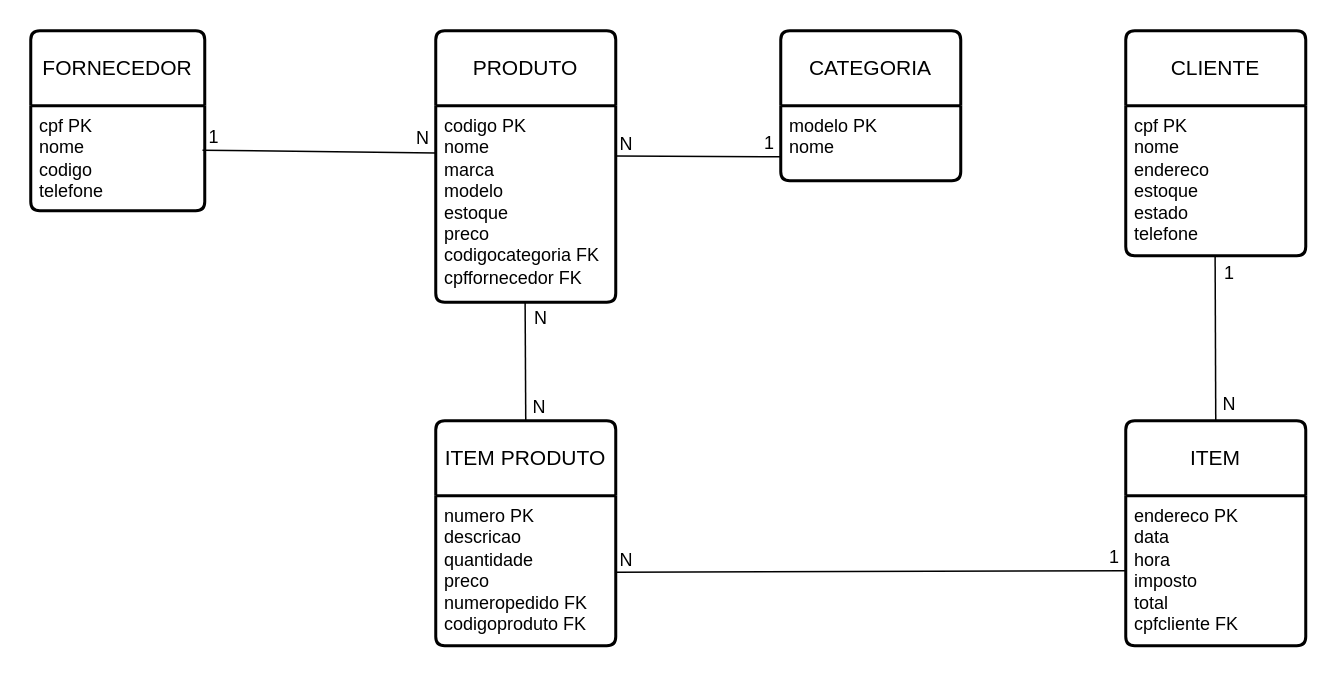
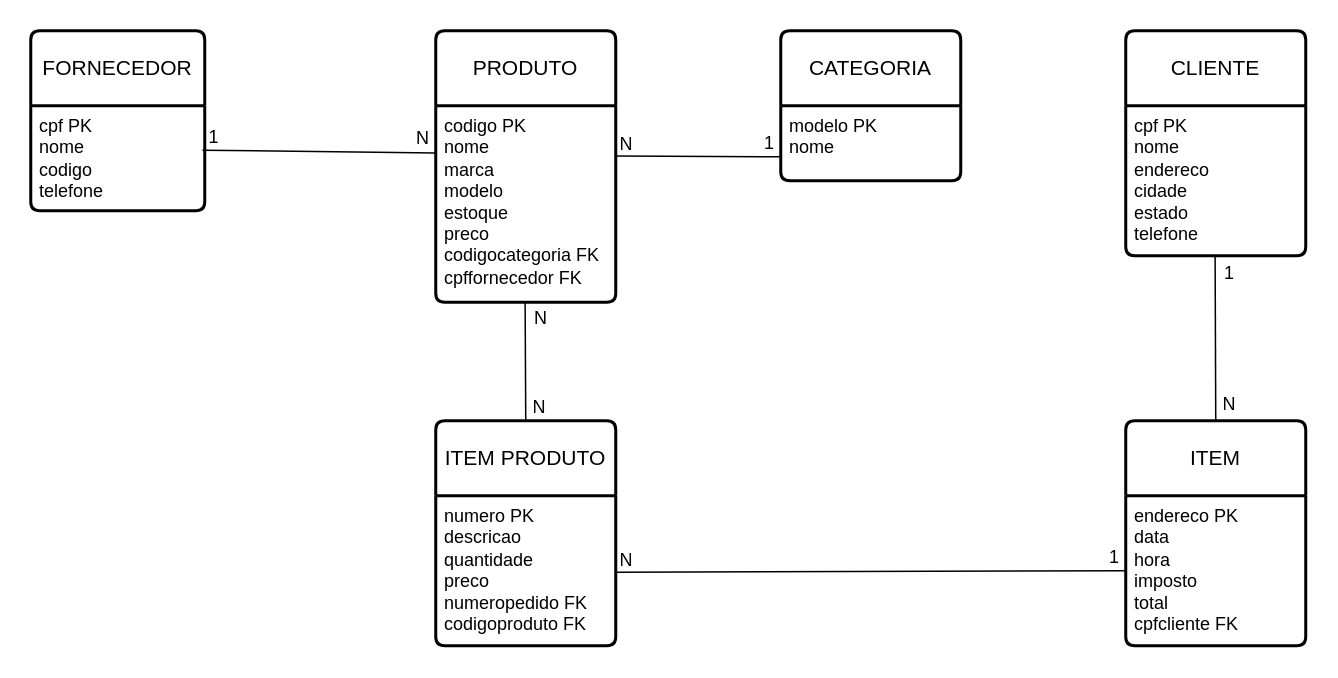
node "cpf PK nome endereco estoque estado telefone": label "cpf PK nome endereco estoque estado telefone" -> "cpf PK nome endereco cidade estado telefone"
